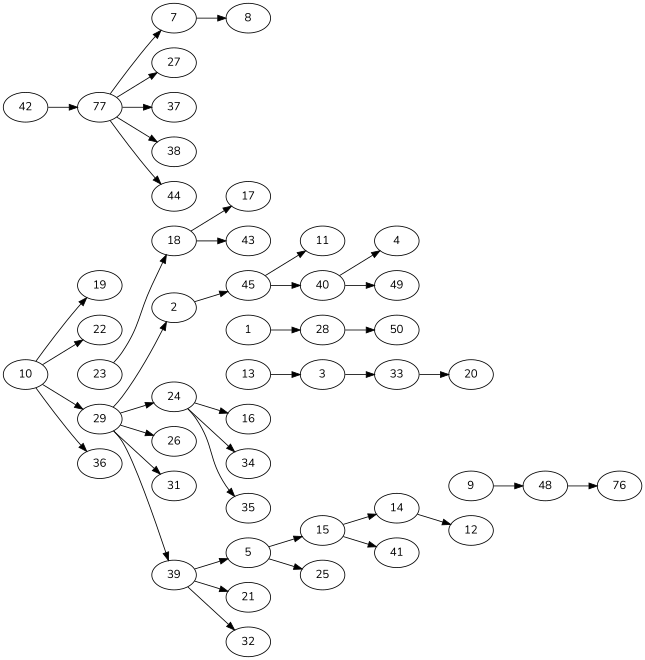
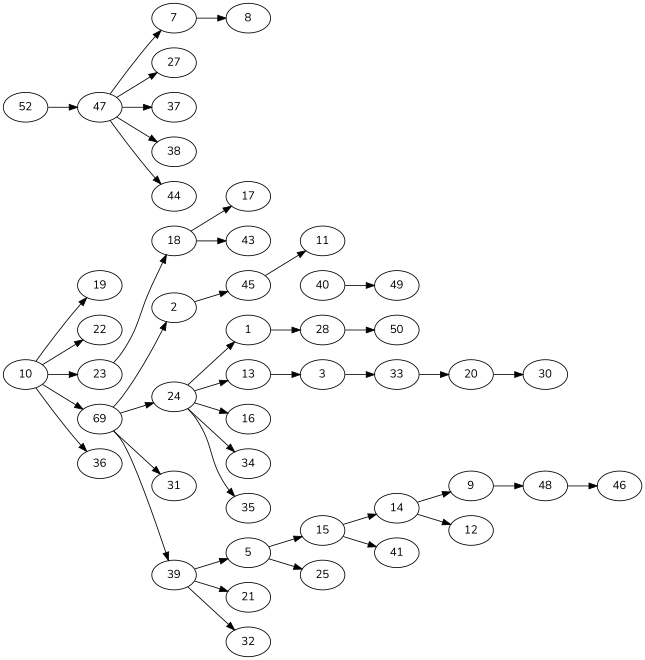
node "42": label "42" -> "52"
node "77": label "77" -> "47"
node "4": removed
edge "45" -> "40": removed
edge "24" -> "1": added
edge "10" -> "23": added
node "30": added
edge "24" -> "13": added
node "29": label "29" -> "69"
node "26": removed
node "76": label "76" -> "46"
edge "14" -> "9": added
